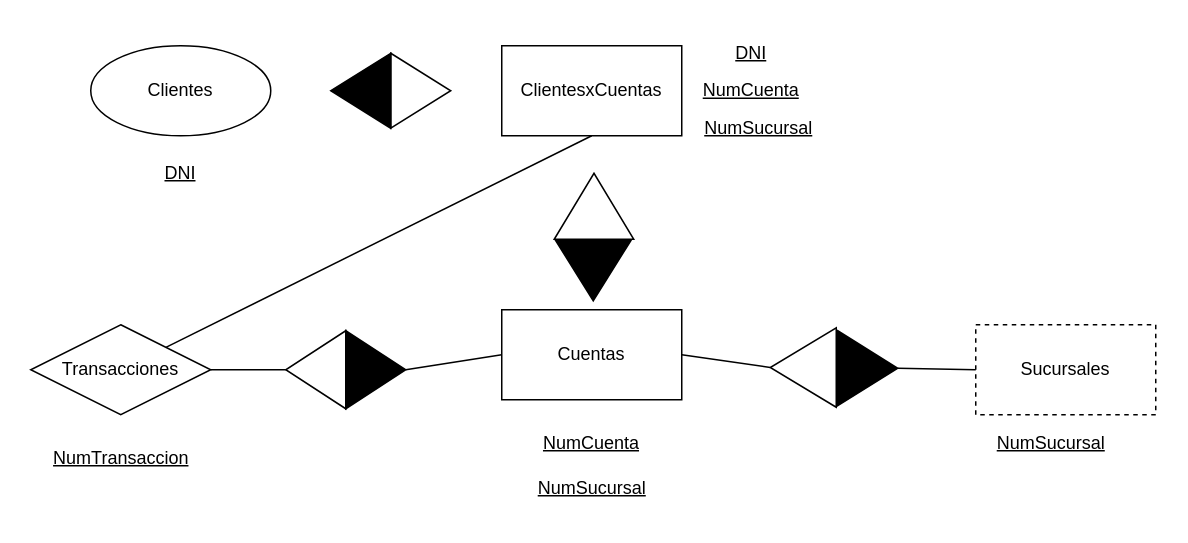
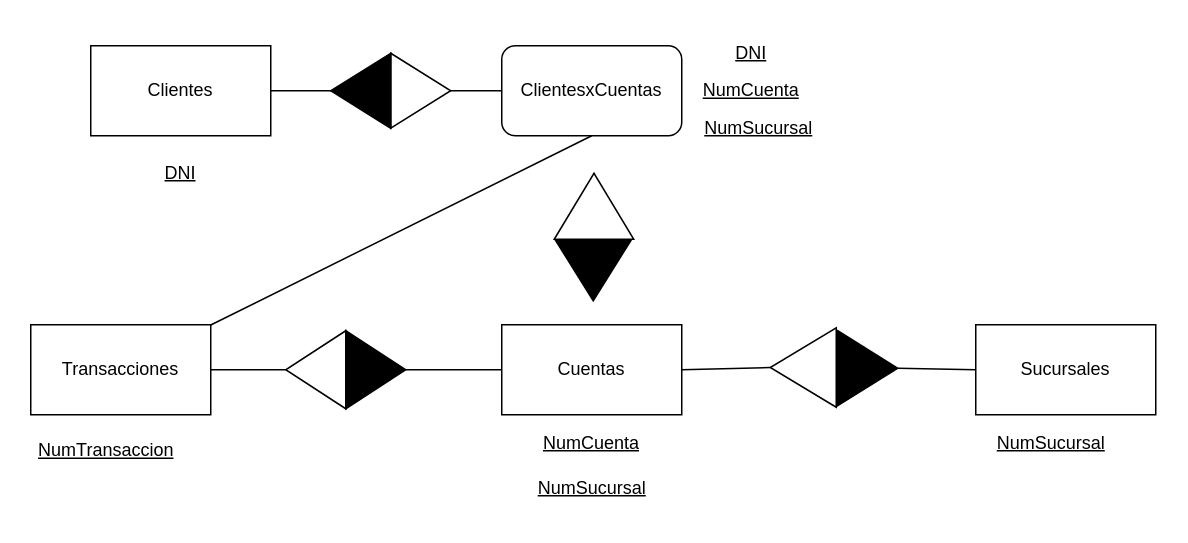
node "Clientes": shape ellipse -> rectangle
edge "Clientes" -- "ClientesxCuentas": added
node "ClientesxCuentas": shape rectangle -> rounded rectangle
node "Cuentas": moved (592, 355) -> (592, 370)
node "Transacciones": shape diamond -> rectangle
node "Sucursales": style dashed -> solid
node "NumTransaccion": moved (121, 458) -> (106, 451)
